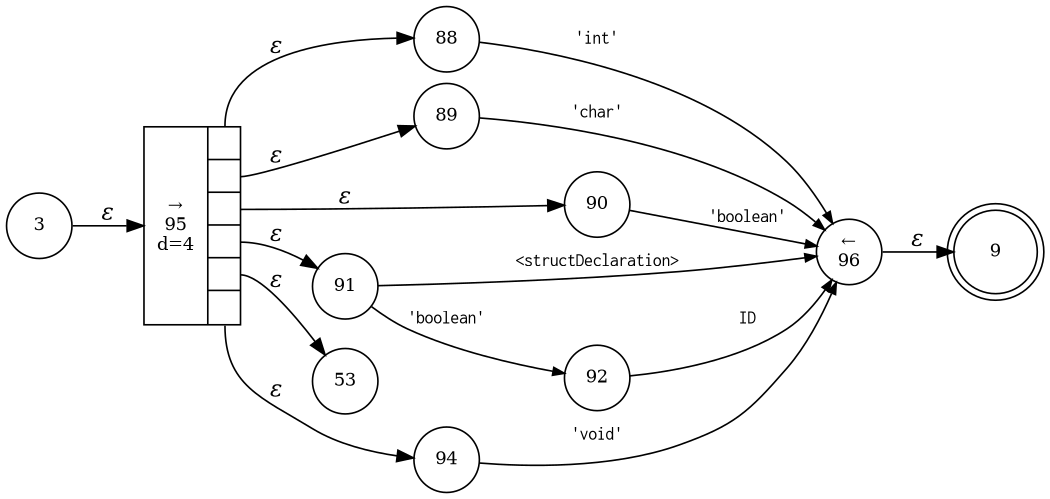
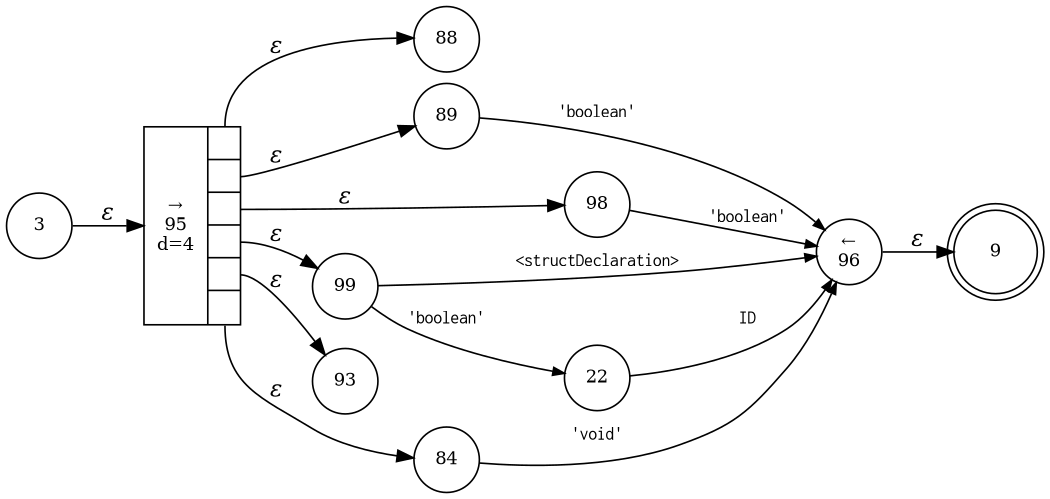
edge "88" -> "← 96": removed, label "'int'"
edge "89" -> "← 96": label "'char'" -> "'boolean'"
node "90": label "90" -> "98"
node "91": label "91" -> "99"
node "92": label "92" -> "22"
node "53": label "53" -> "93"
node "94": label "94" -> "84"
